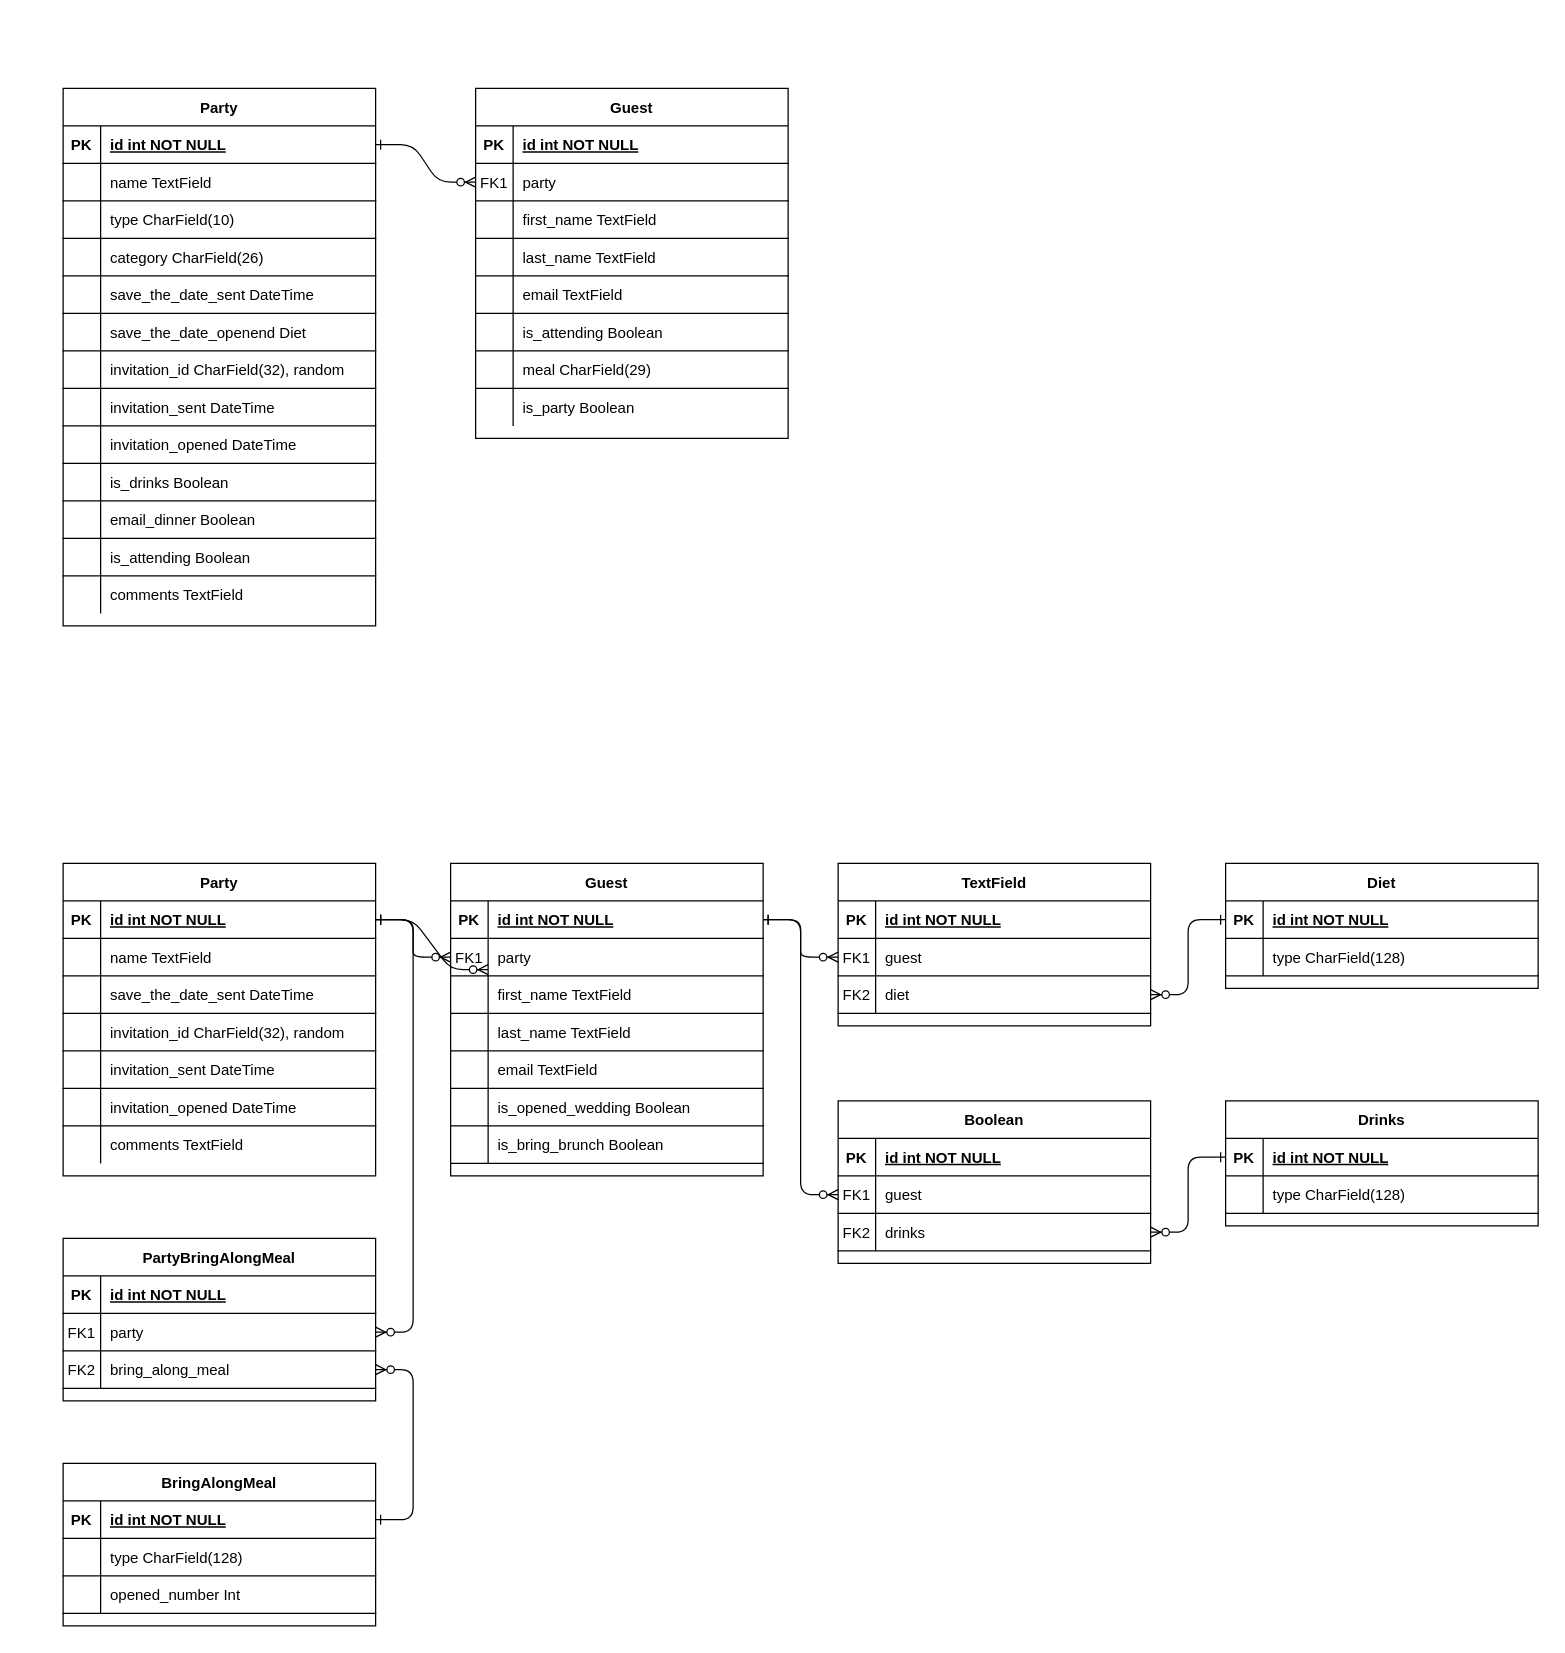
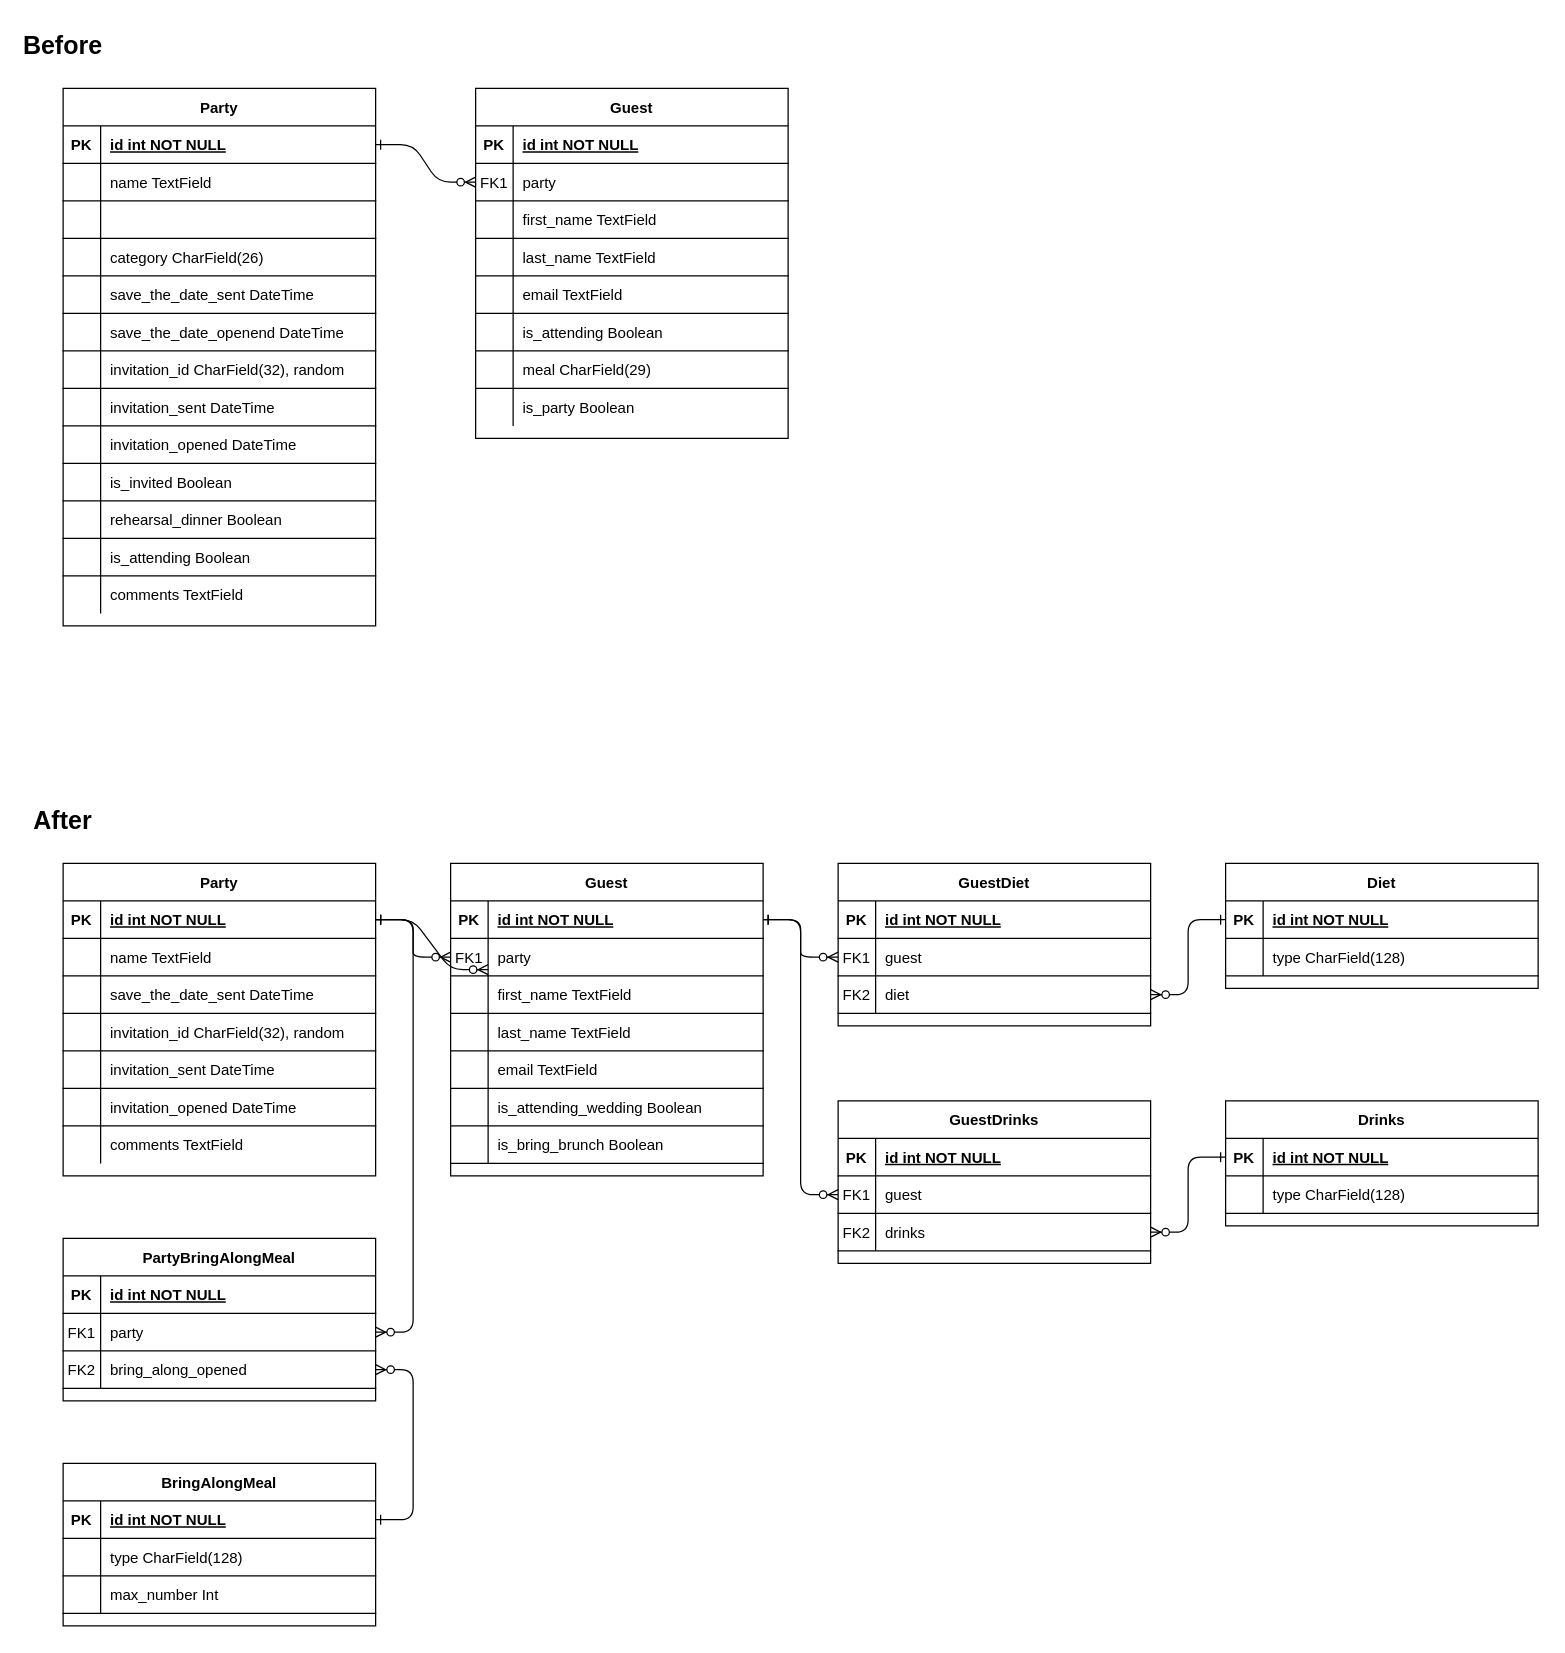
node "Before": added
node "type CharField(10)": removed
node "save_the_date_openend Diet": label "save_the_date_openend Diet" -> "save_the_date_openend DateTime"
node "is_drinks Boolean": label "is_drinks Boolean" -> "is_invited Boolean"
node "email_dinner Boolean": label "email_dinner Boolean" -> "rehearsal_dinner Boolean"
node "After": added
node "TextField": label "TextField" -> "GuestDiet"
node "is_opened_wedding Boolean": label "is_opened_wedding Boolean" -> "is_attending_wedding Boolean"
node "Boolean": label "Boolean" -> "GuestDrinks"
node "bring_along_meal": label "bring_along_meal" -> "bring_along_opened"
node "opened_number Int": label "opened_number Int" -> "max_number Int"
